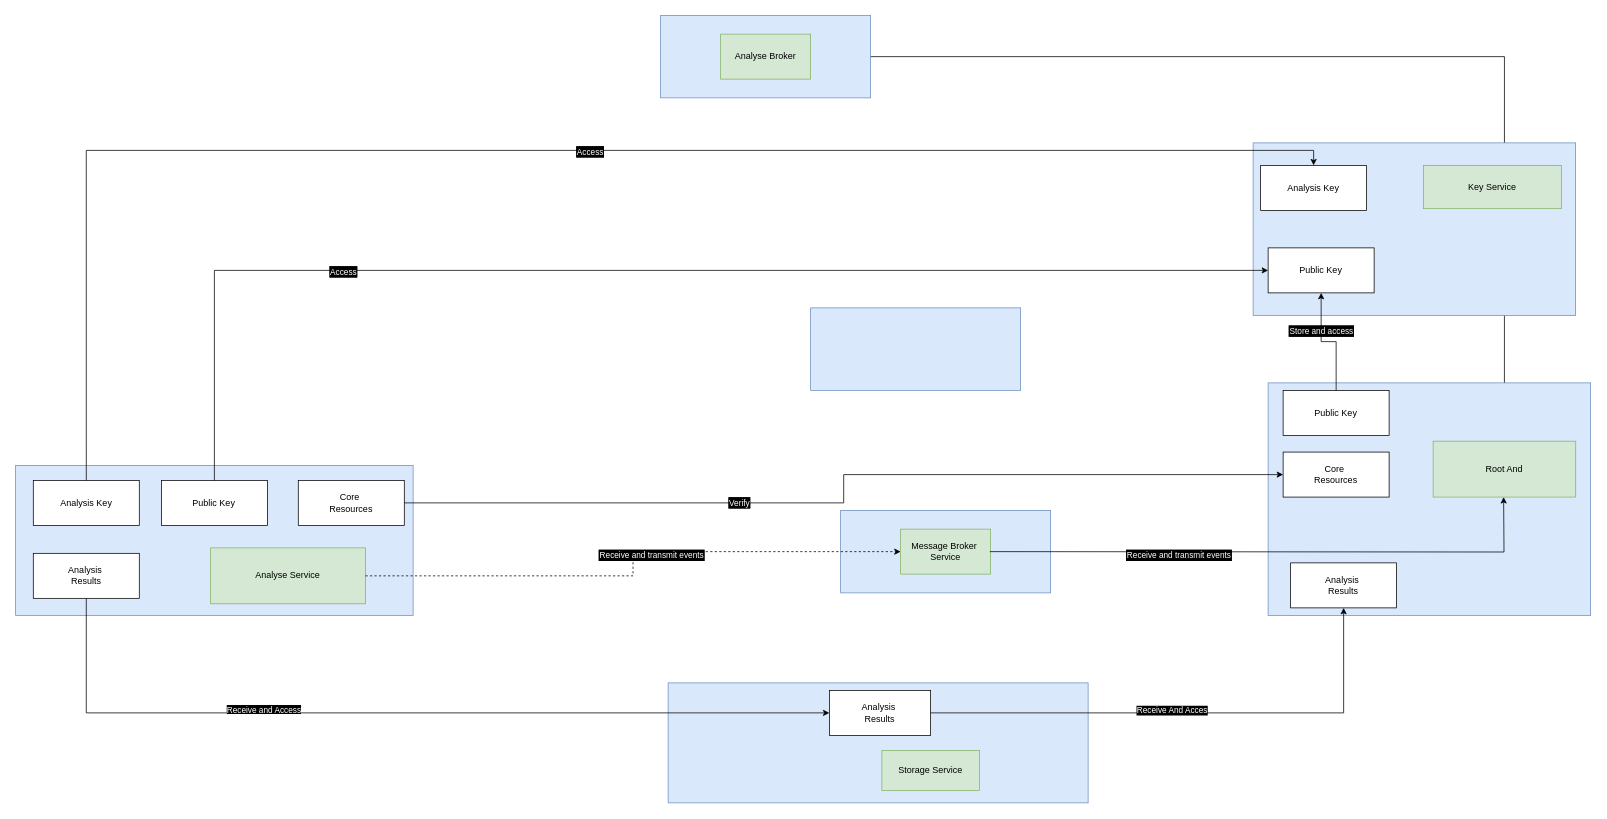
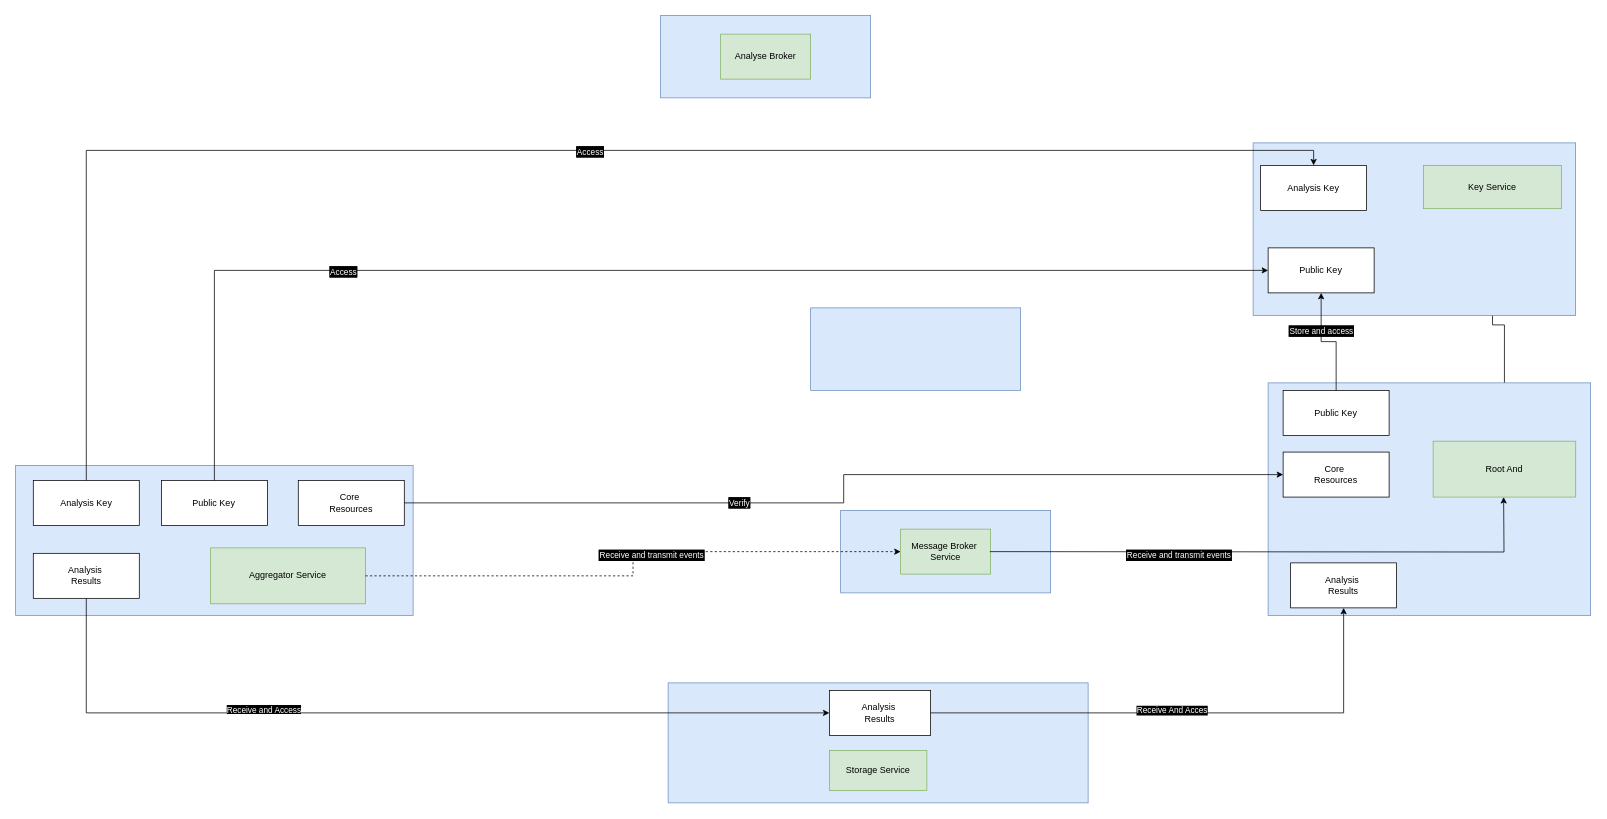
edge "Root And" -> "Analyse Broker": now "Root And" -> "Key Service"
node "Analyse Service": label "Analyse Service" -> "Aggregator Service"
node "Storage Service": moved (930, 770) -> (878, 770)
